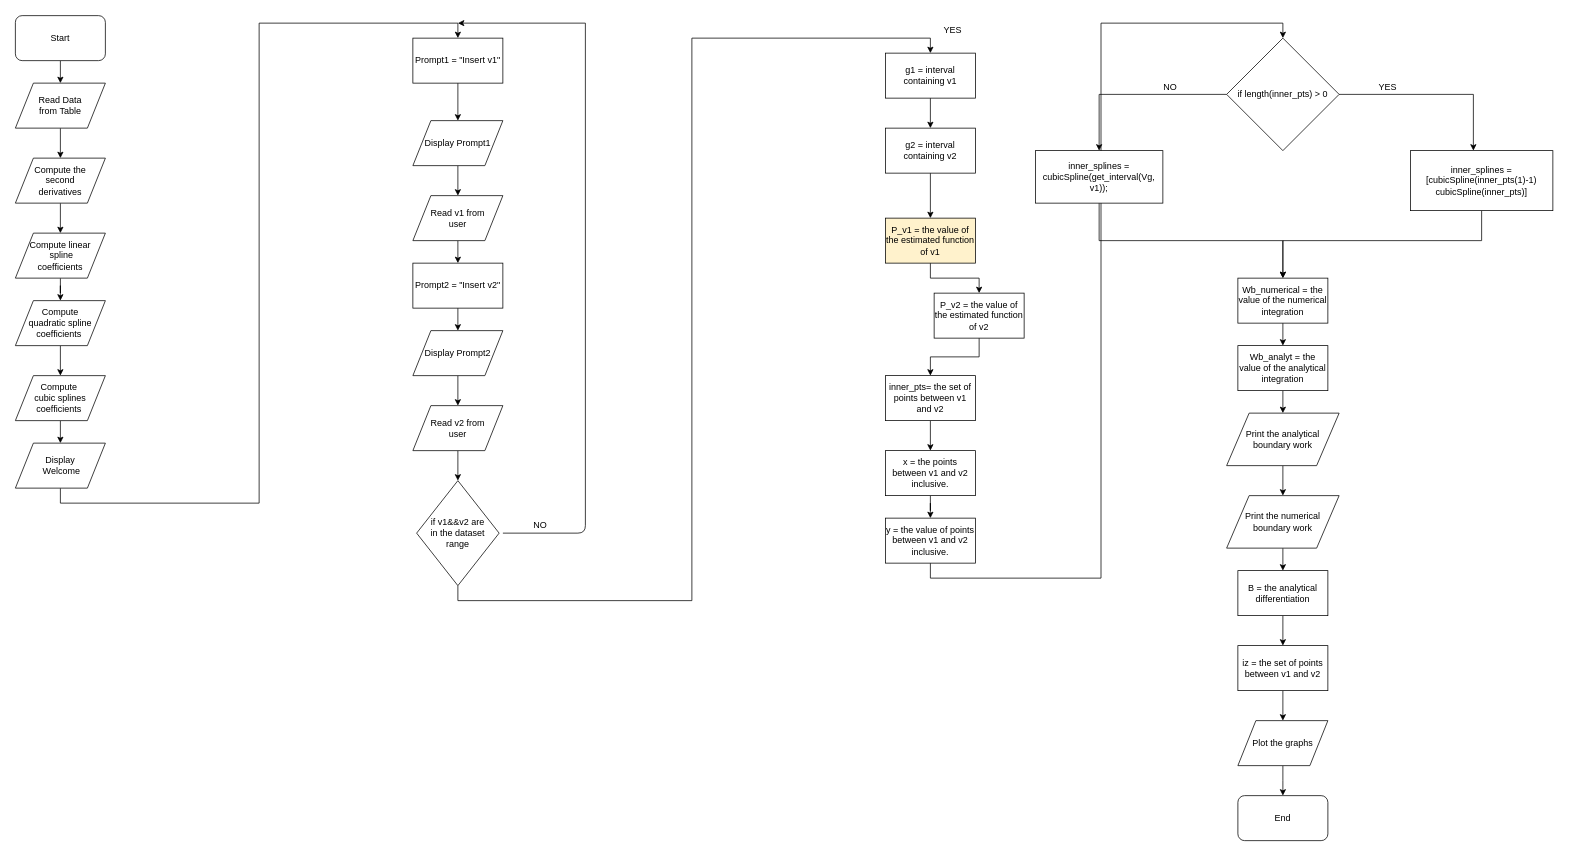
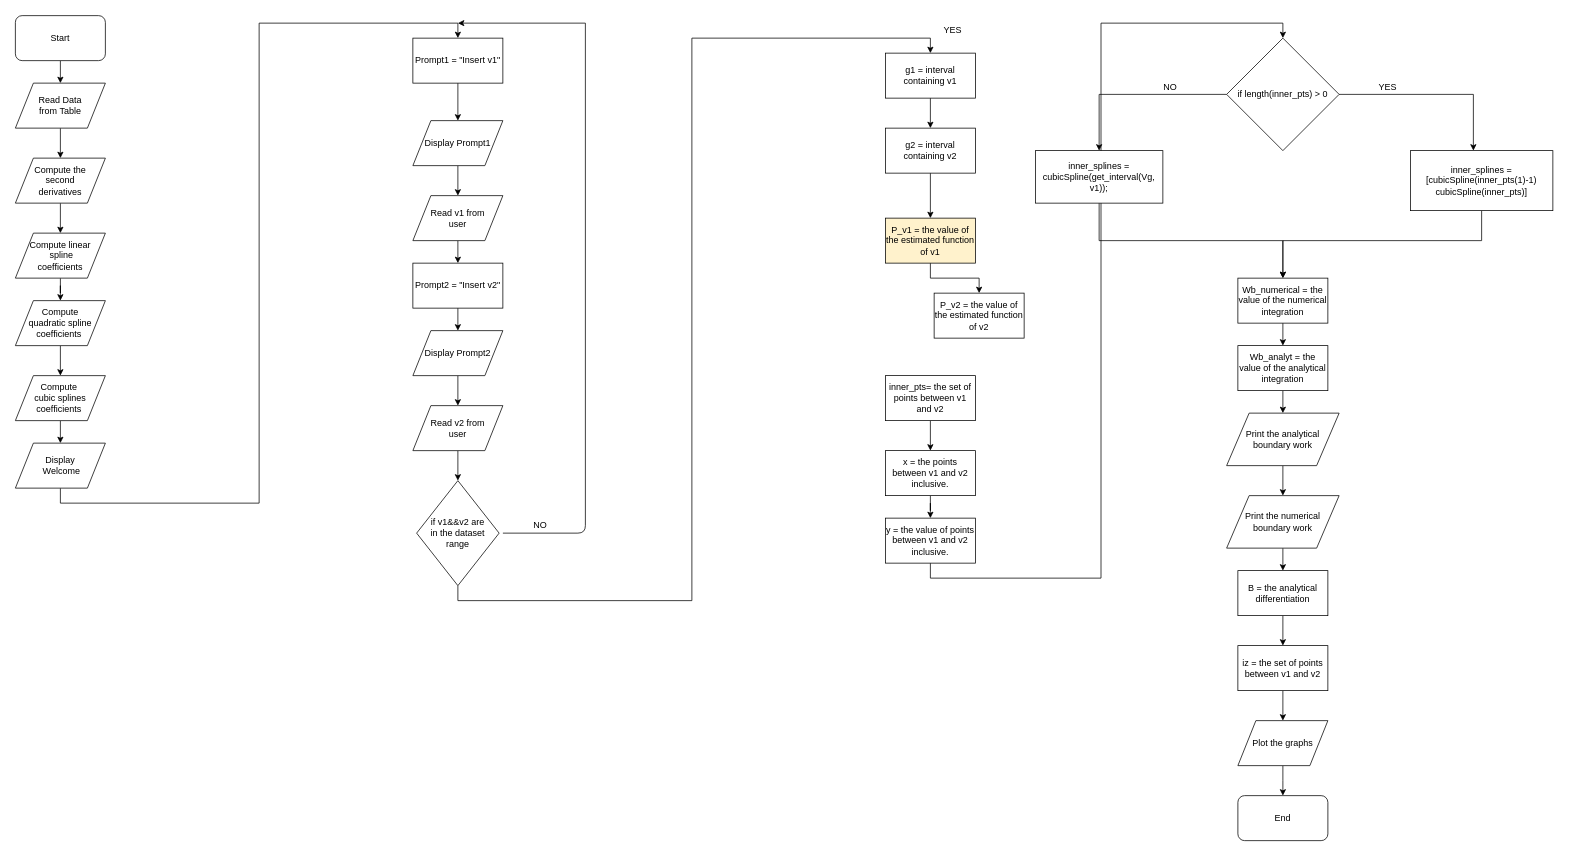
edge "P_v2 = the value of the estimated function of v2" -> "inner_pts= the set of points between v1 and v2": removed
